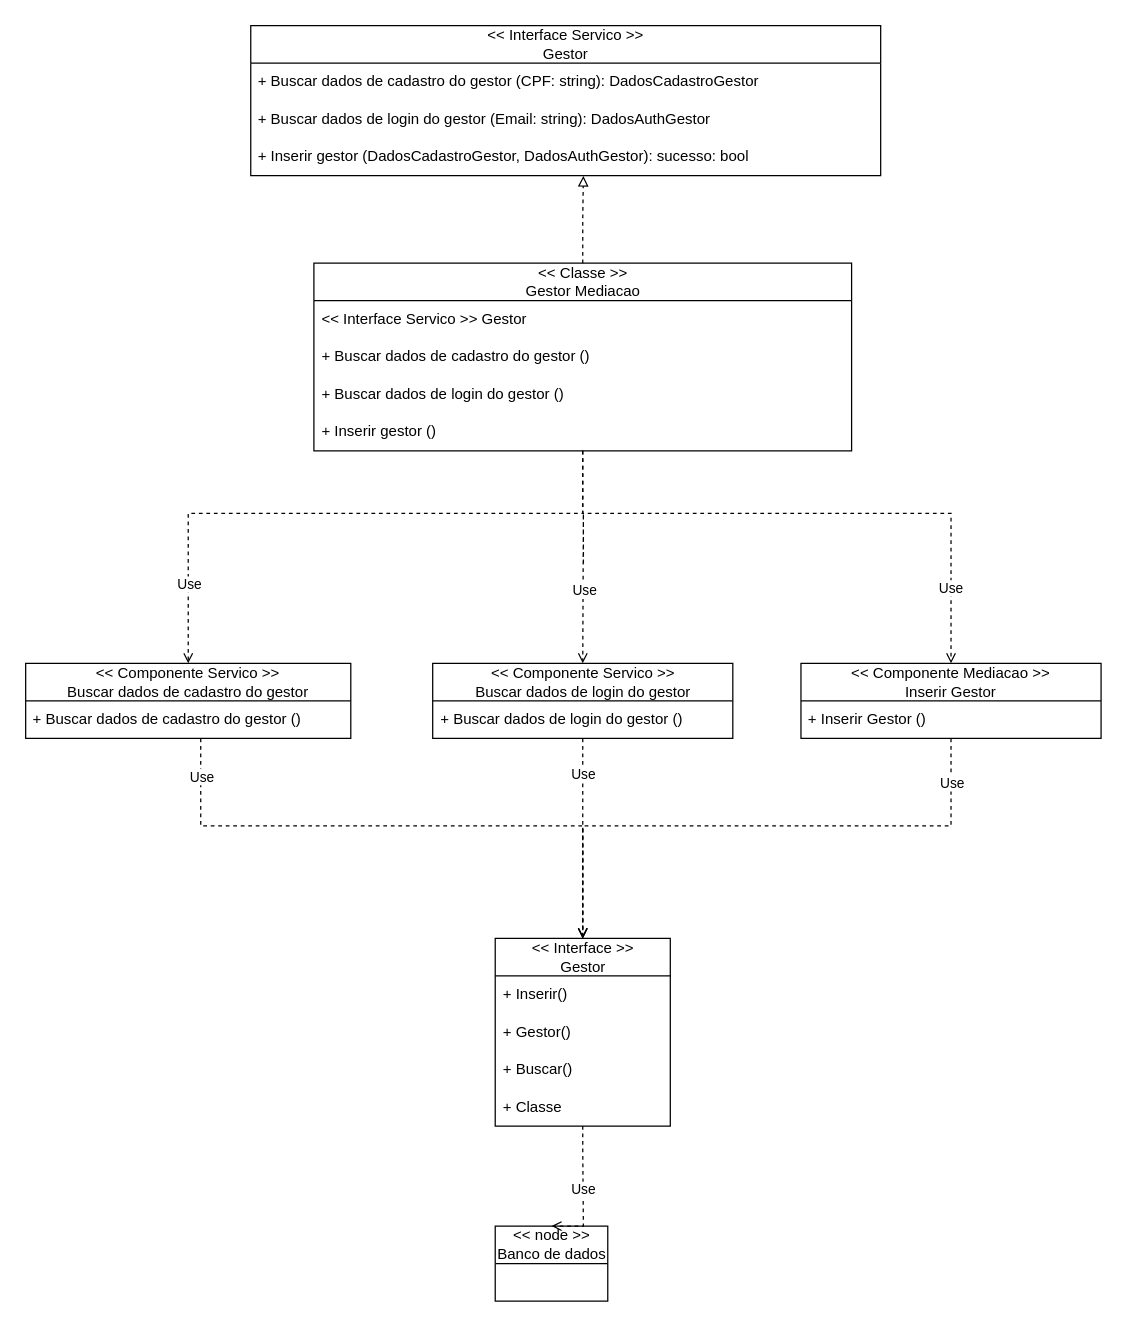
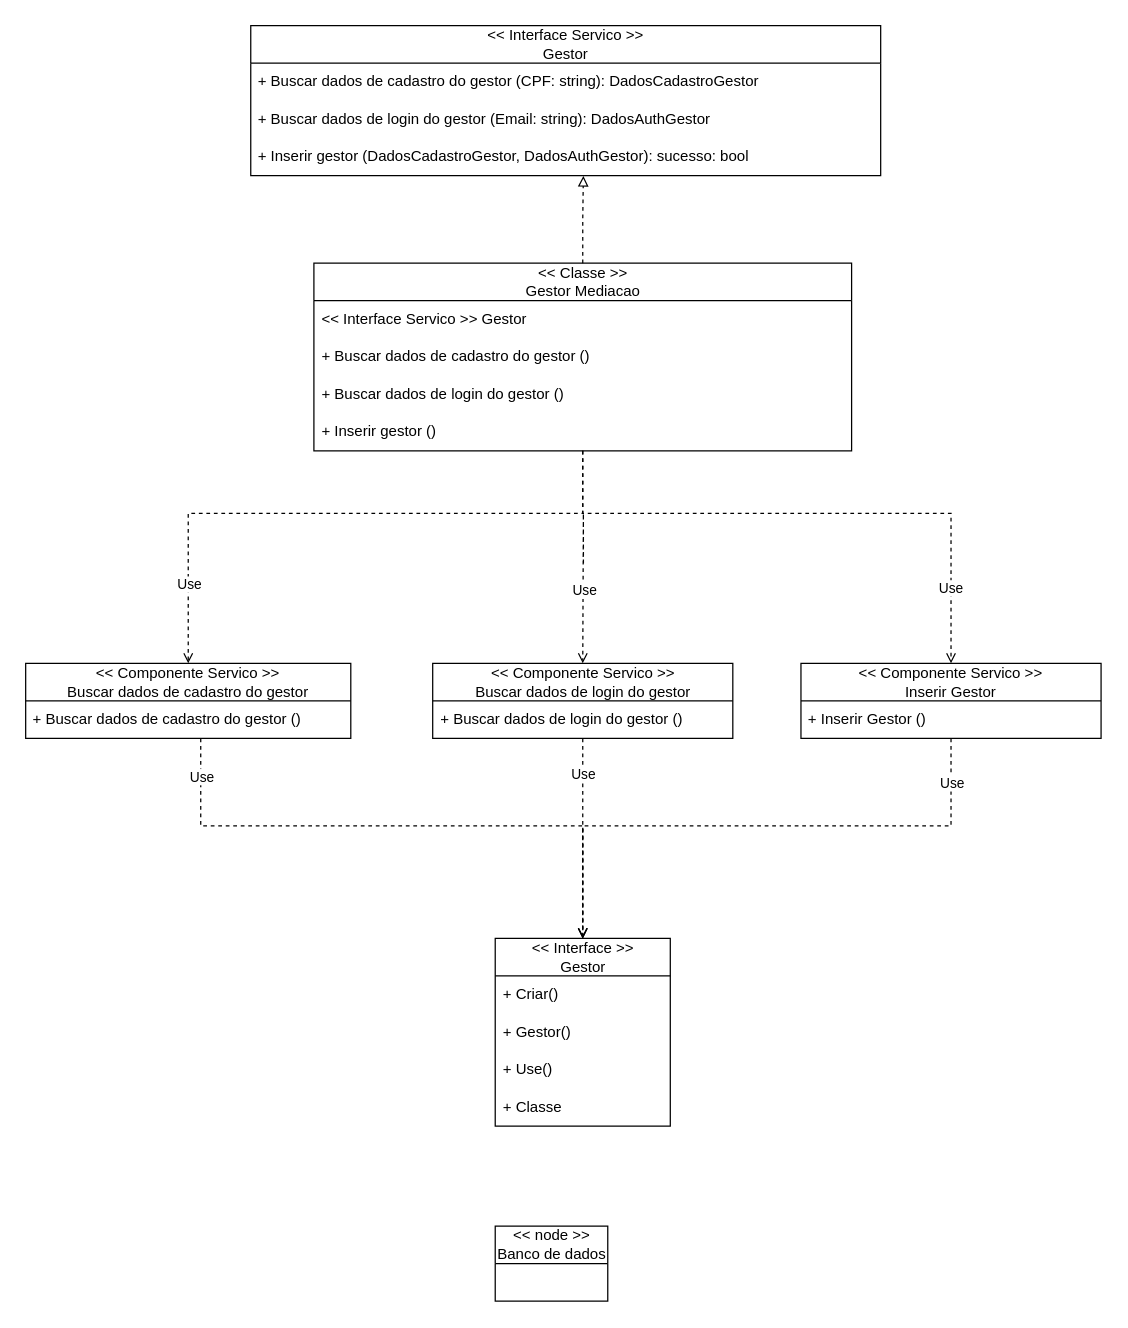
node "<< Componente Mediacao >> Inserir Gestor": label "<< Componente Mediacao >> Inserir Gestor" -> "<< Componente Servico >> Inserir Gestor"
node "+ Inserir()": label "+ Inserir()" -> "+ Criar()"
node "+ Buscar()": label "+ Buscar()" -> "+ Use()"
edge "+ Classe" -> "<< node >> Banco de dados": removed, label "Use"
